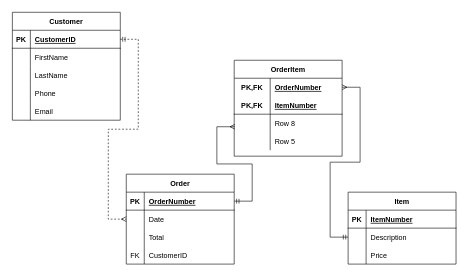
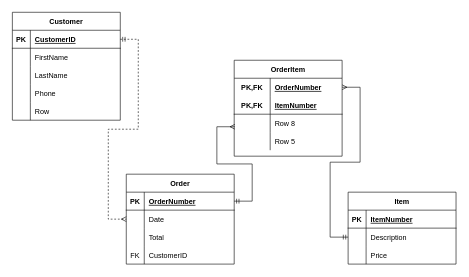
node "Email": label "Email" -> "Row"
